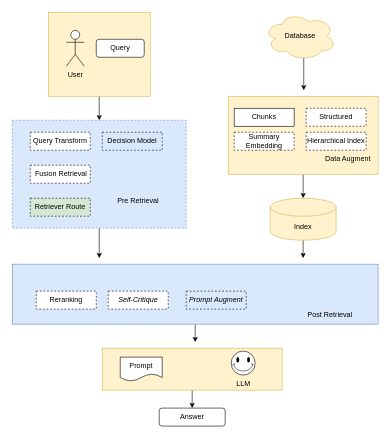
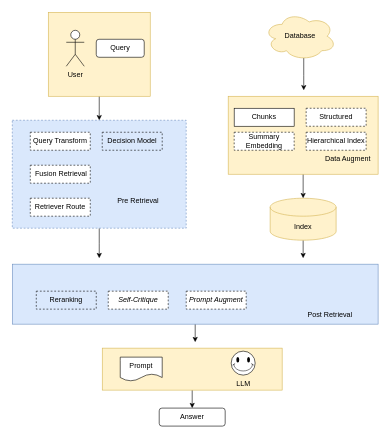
node "Retriever Route": fillcolor #d5e8d4 -> #ffffff
node "Reranking": fillcolor #ffffff -> #dae8fc
node "Prompt Augment": fillcolor #dae8fc -> #ffffff
